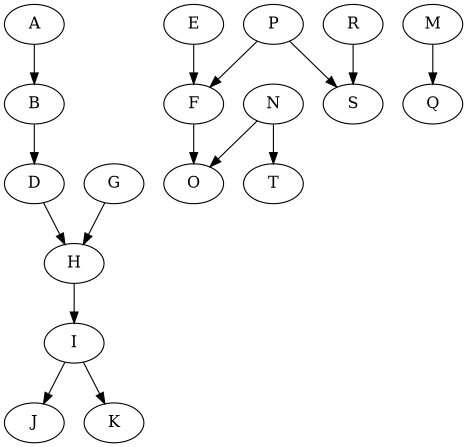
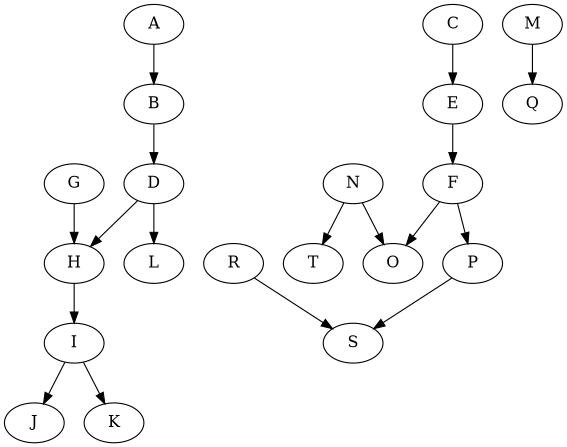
node "C": added
edge "P" -> "F": reversed
node "L": added
